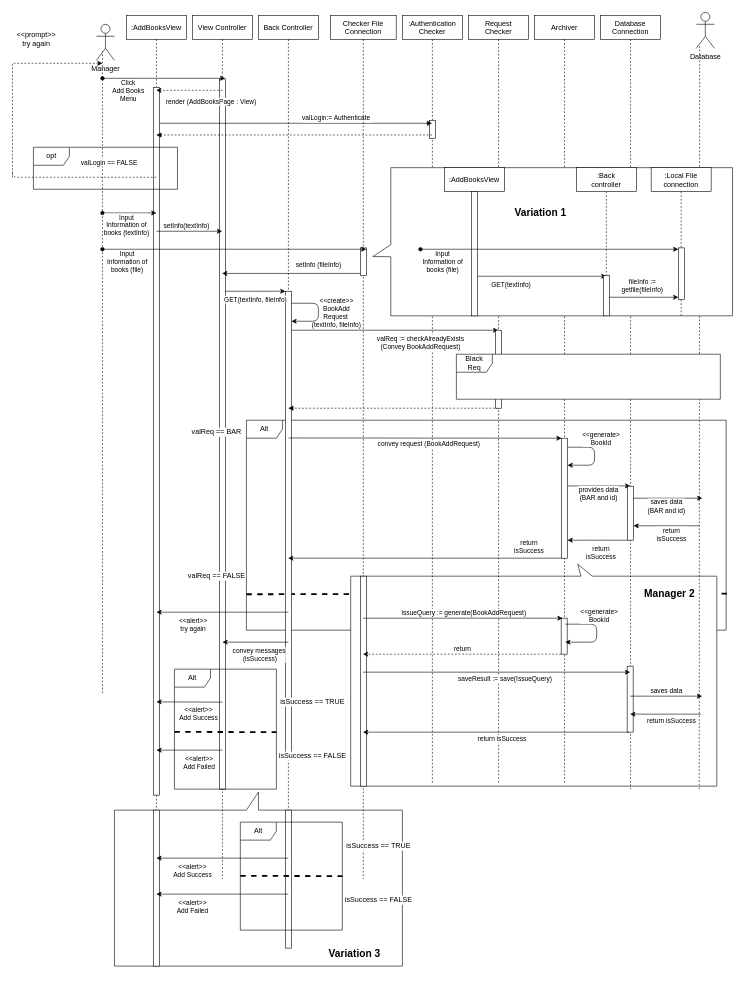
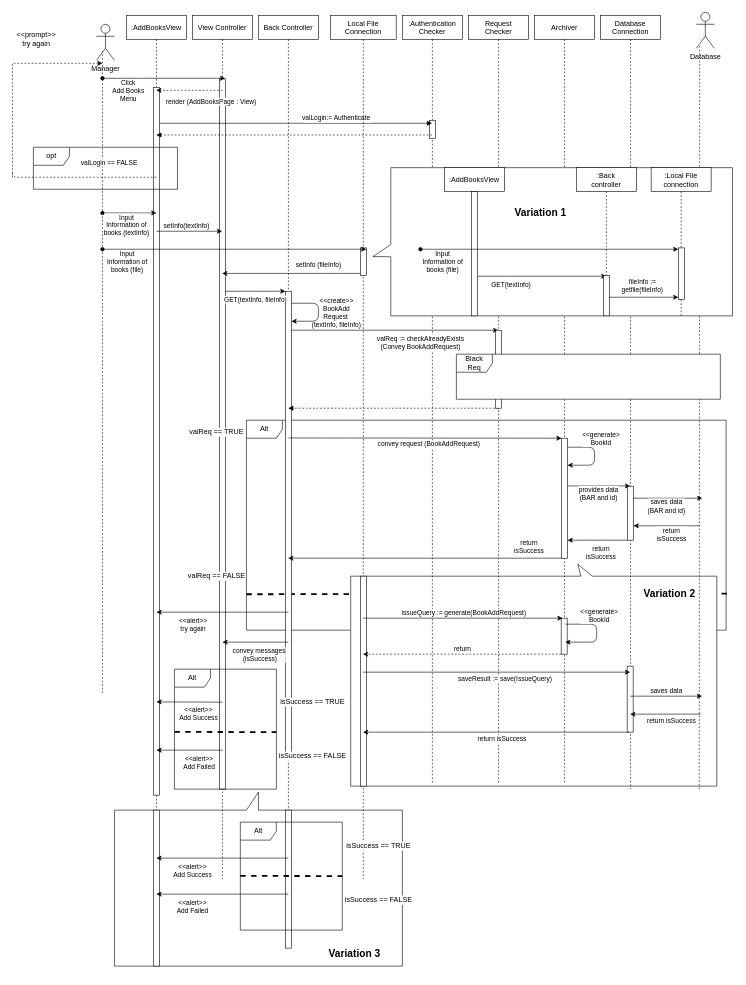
node "Checker File Connection": label "Checker File Connection" -> "Local File Connection"
node "valReq == BAR": label "valReq == BAR" -> "valReq == TRUE"
node "Manager 2": label "Manager 2" -> "Variation 2"
